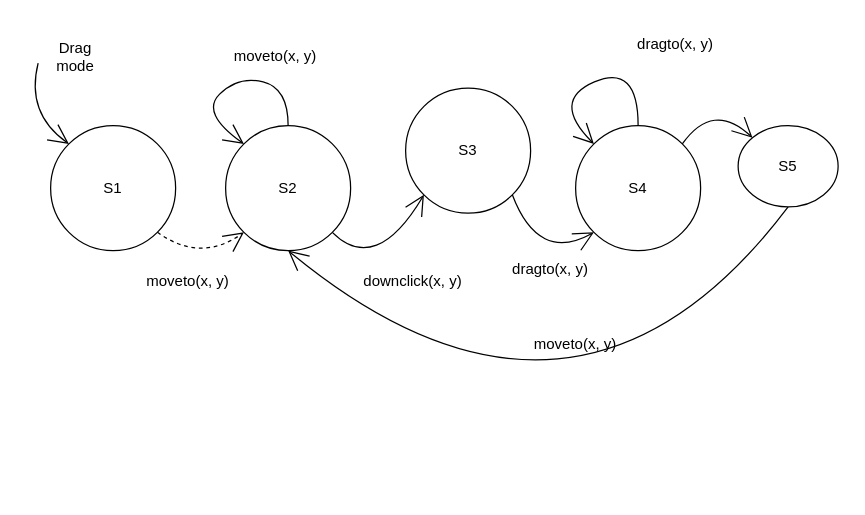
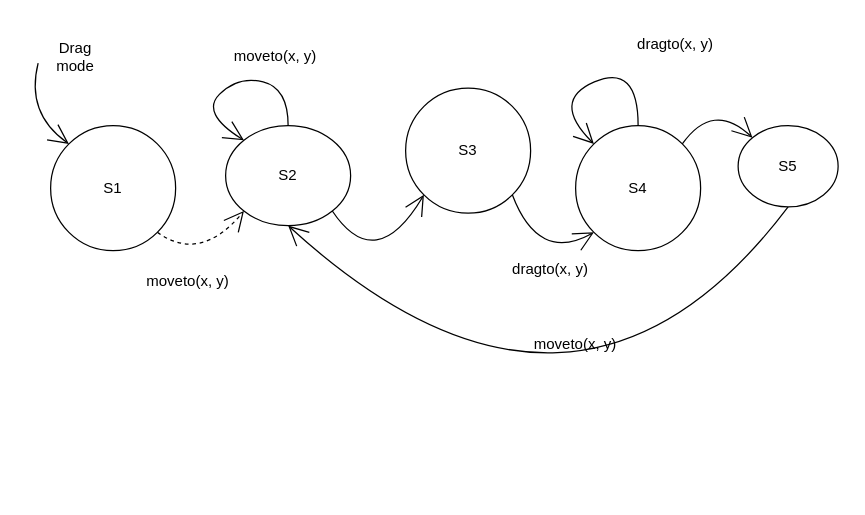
node "S2": size 125x125 -> 125x100
node "downclick(x, y)": removed
